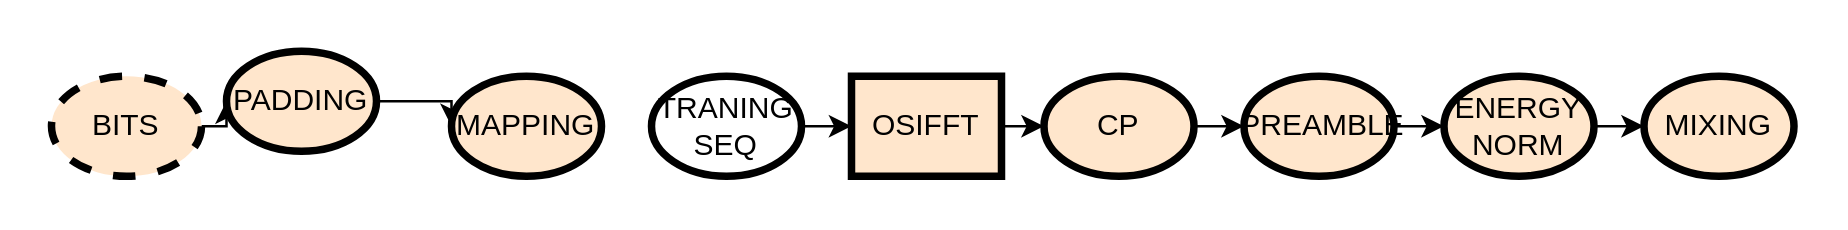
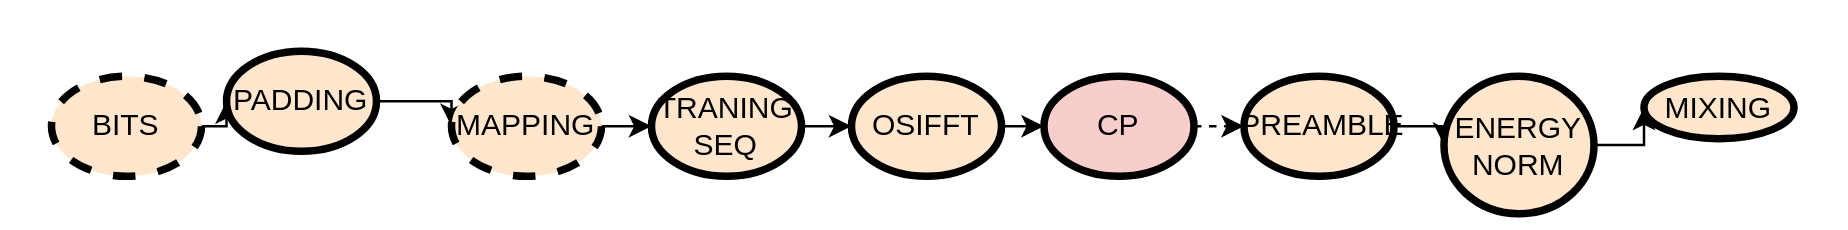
node "MAPPING": style solid -> dashed
edge "MAPPING" -> "TRANING SEQ": added
node "TRANING SEQ": fillcolor #ffffff -> #ffe6cc
node "OSIFFT": shape rectangle -> ellipse
node "CP": fillcolor #ffe6cc -> #f8cecc
edge "CP" -> "PREAMBLE": style solid -> dashed
node "ENERGY NORM": size 150x100 -> 150x138
node "MIXING": size 150x100 -> 150x63
